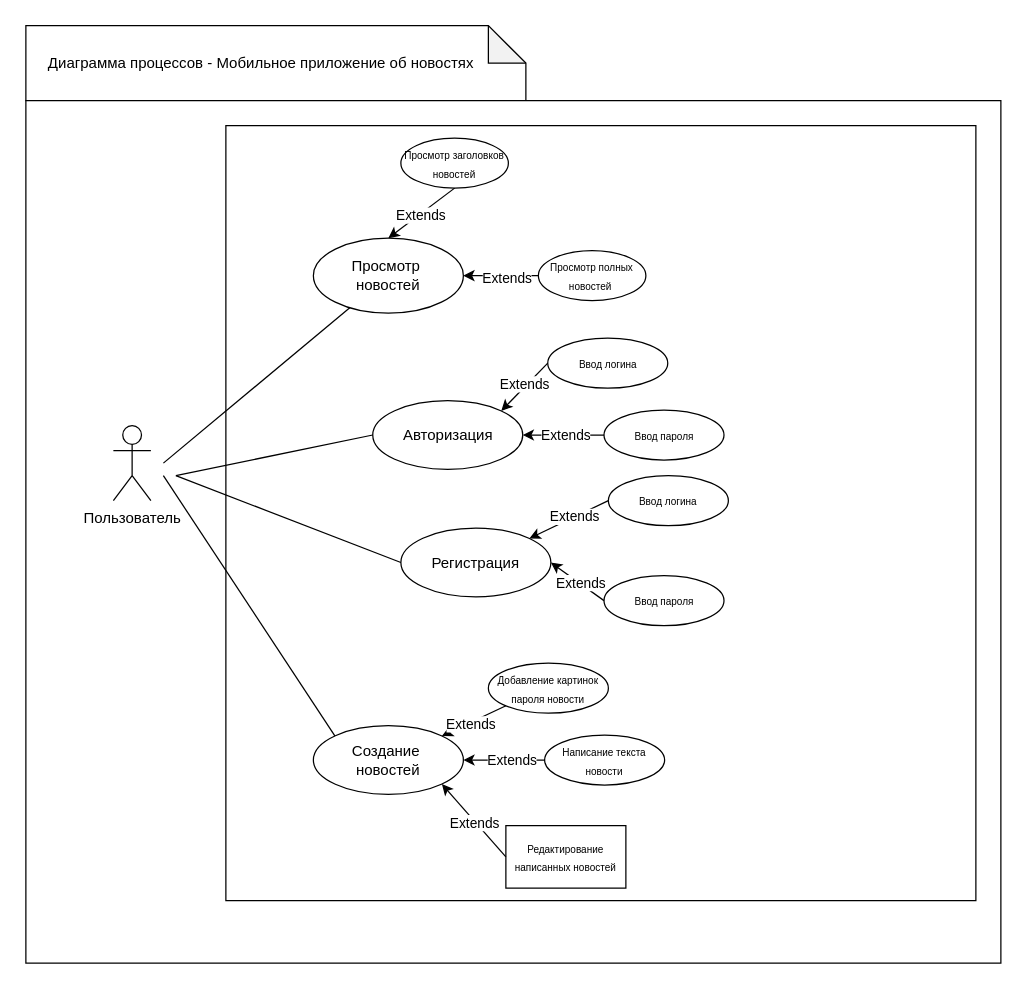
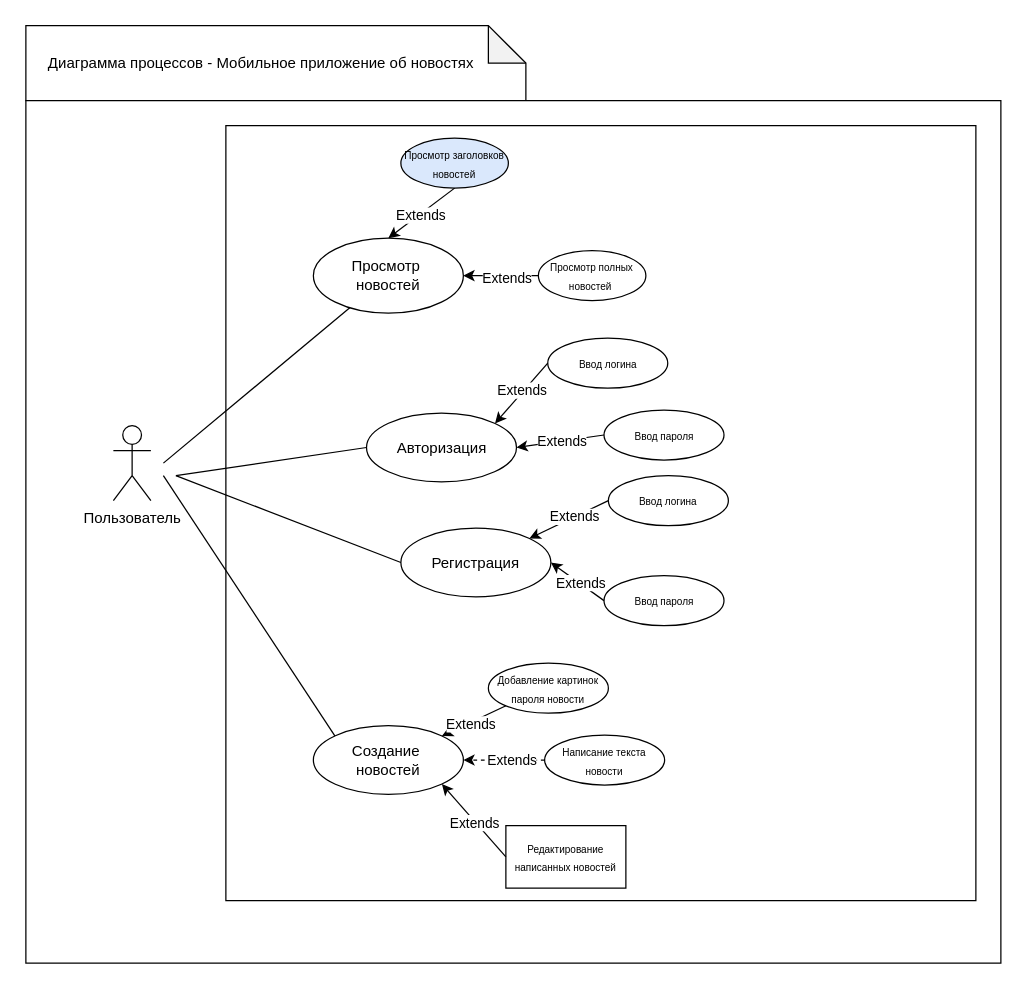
node "Просмотр заголовков новостей": fillcolor #ffffff -> #dae8fc
node "Авторизация": moved (448, 435) -> (441, 448)
edge "Написание текста новости" -> "Создание новостей": style solid -> dashed
